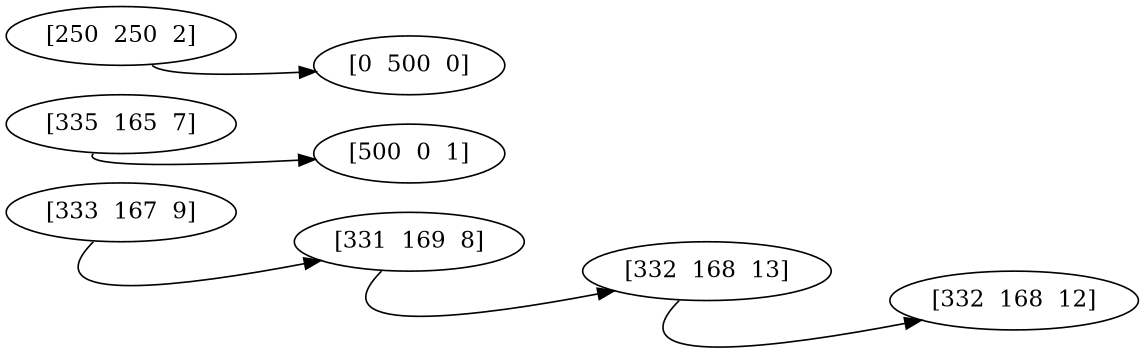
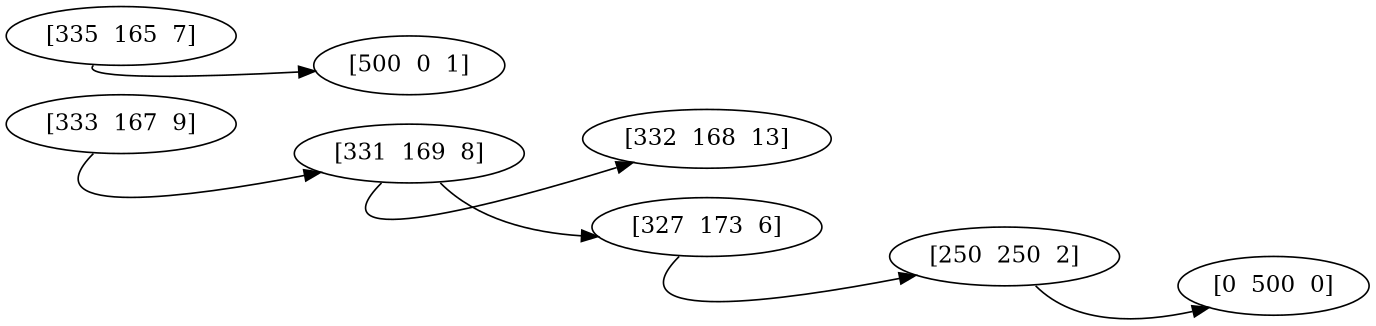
node "[327  173  6]": added
node "[332  168  12]": removed
